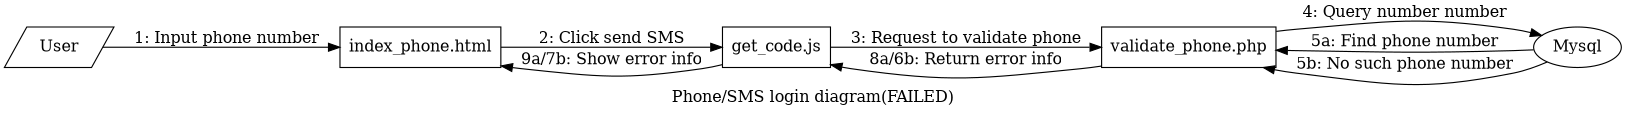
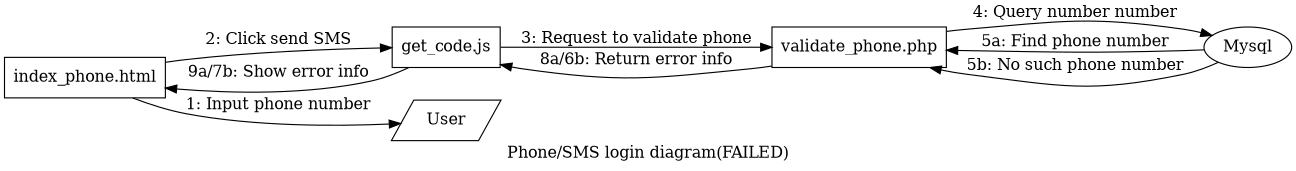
edge "User" -> "index_phone.html": reversed
